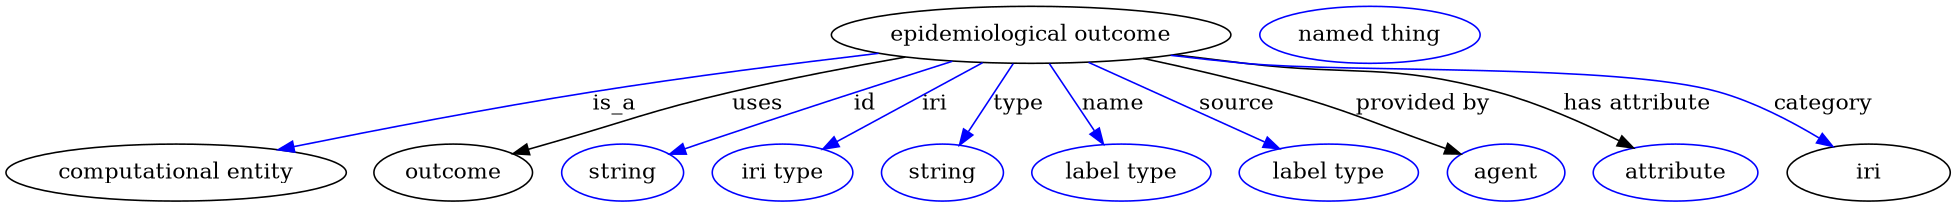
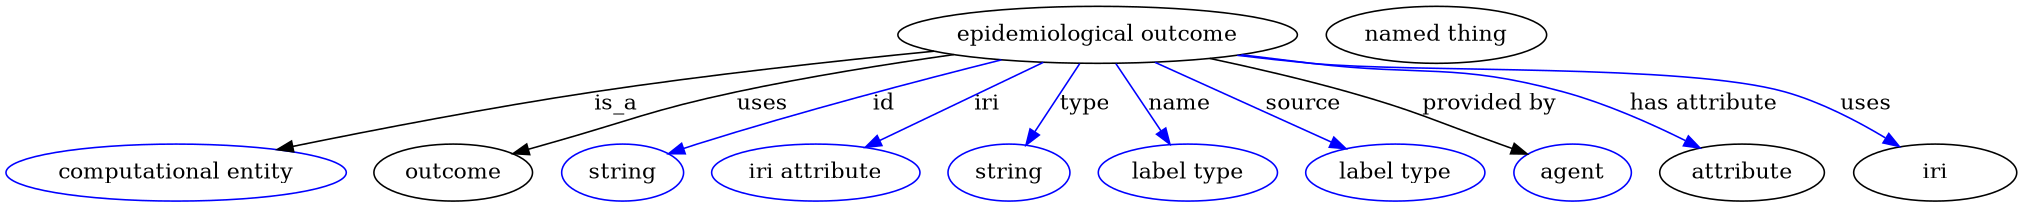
node "named thing": color blue -> black
edge "epidemiological outcome" -> "attribute": color black -> blue
edge "epidemiological outcome" -> "computational entity": color blue -> black
edge "epidemiological outcome" -> "iri": label "category" -> "uses"
node "computational entity": color black -> blue
node "iri type": label "iri type" -> "iri attribute"
node "attribute": color blue -> black
